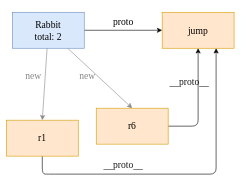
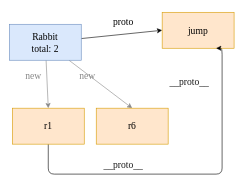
node "Rabbit total: 2": moved (48, 30) -> (45, 42)
edge "r6" -> "jump": removed
node "r1": moved (42, 138) -> (48, 126)
